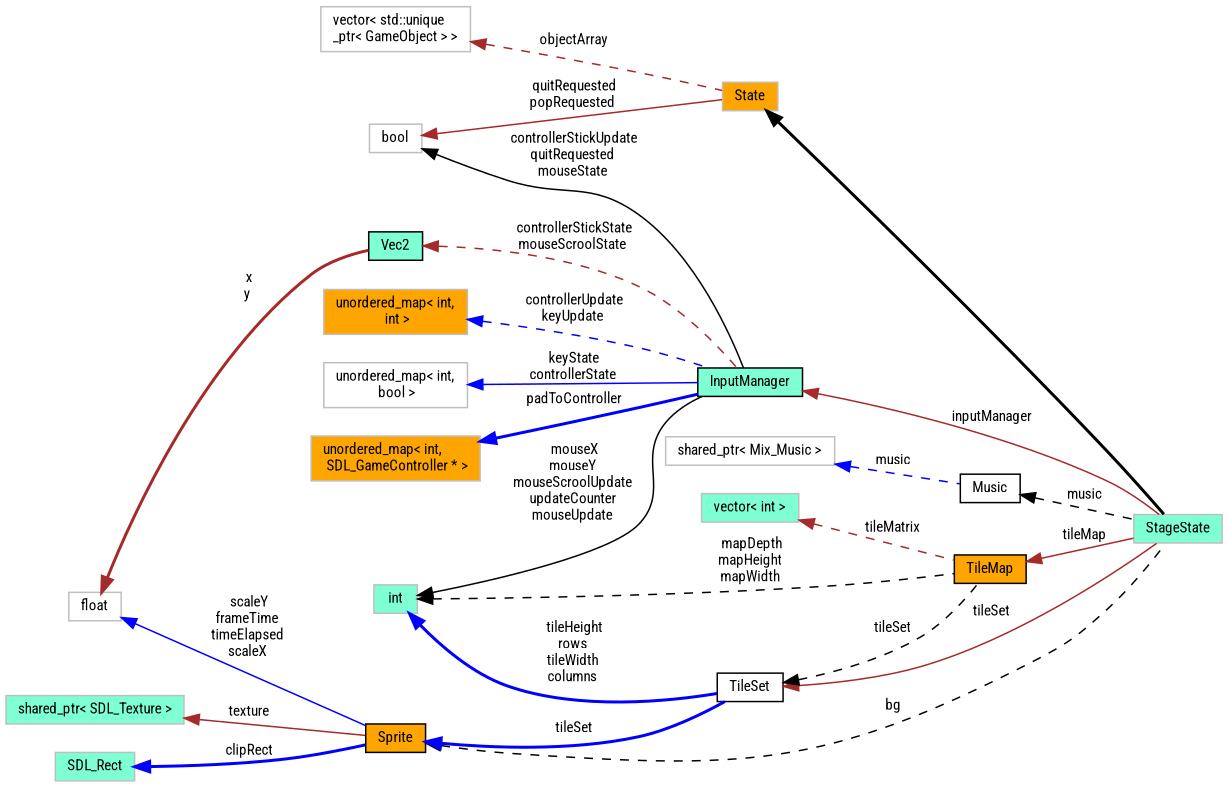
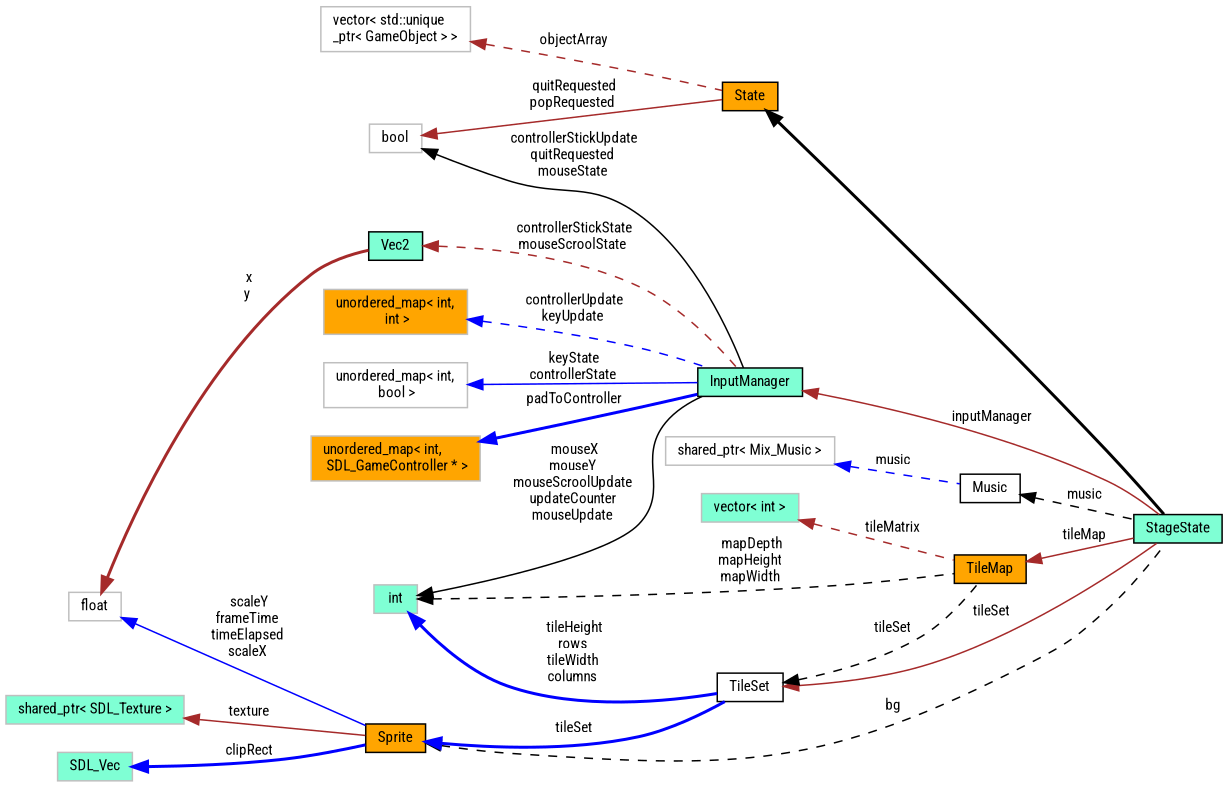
node "State": color grey75 -> black
node "StageState": color grey75 -> black
node "SDL_Rect": label "SDL_Rect" -> "SDL_Vec"
